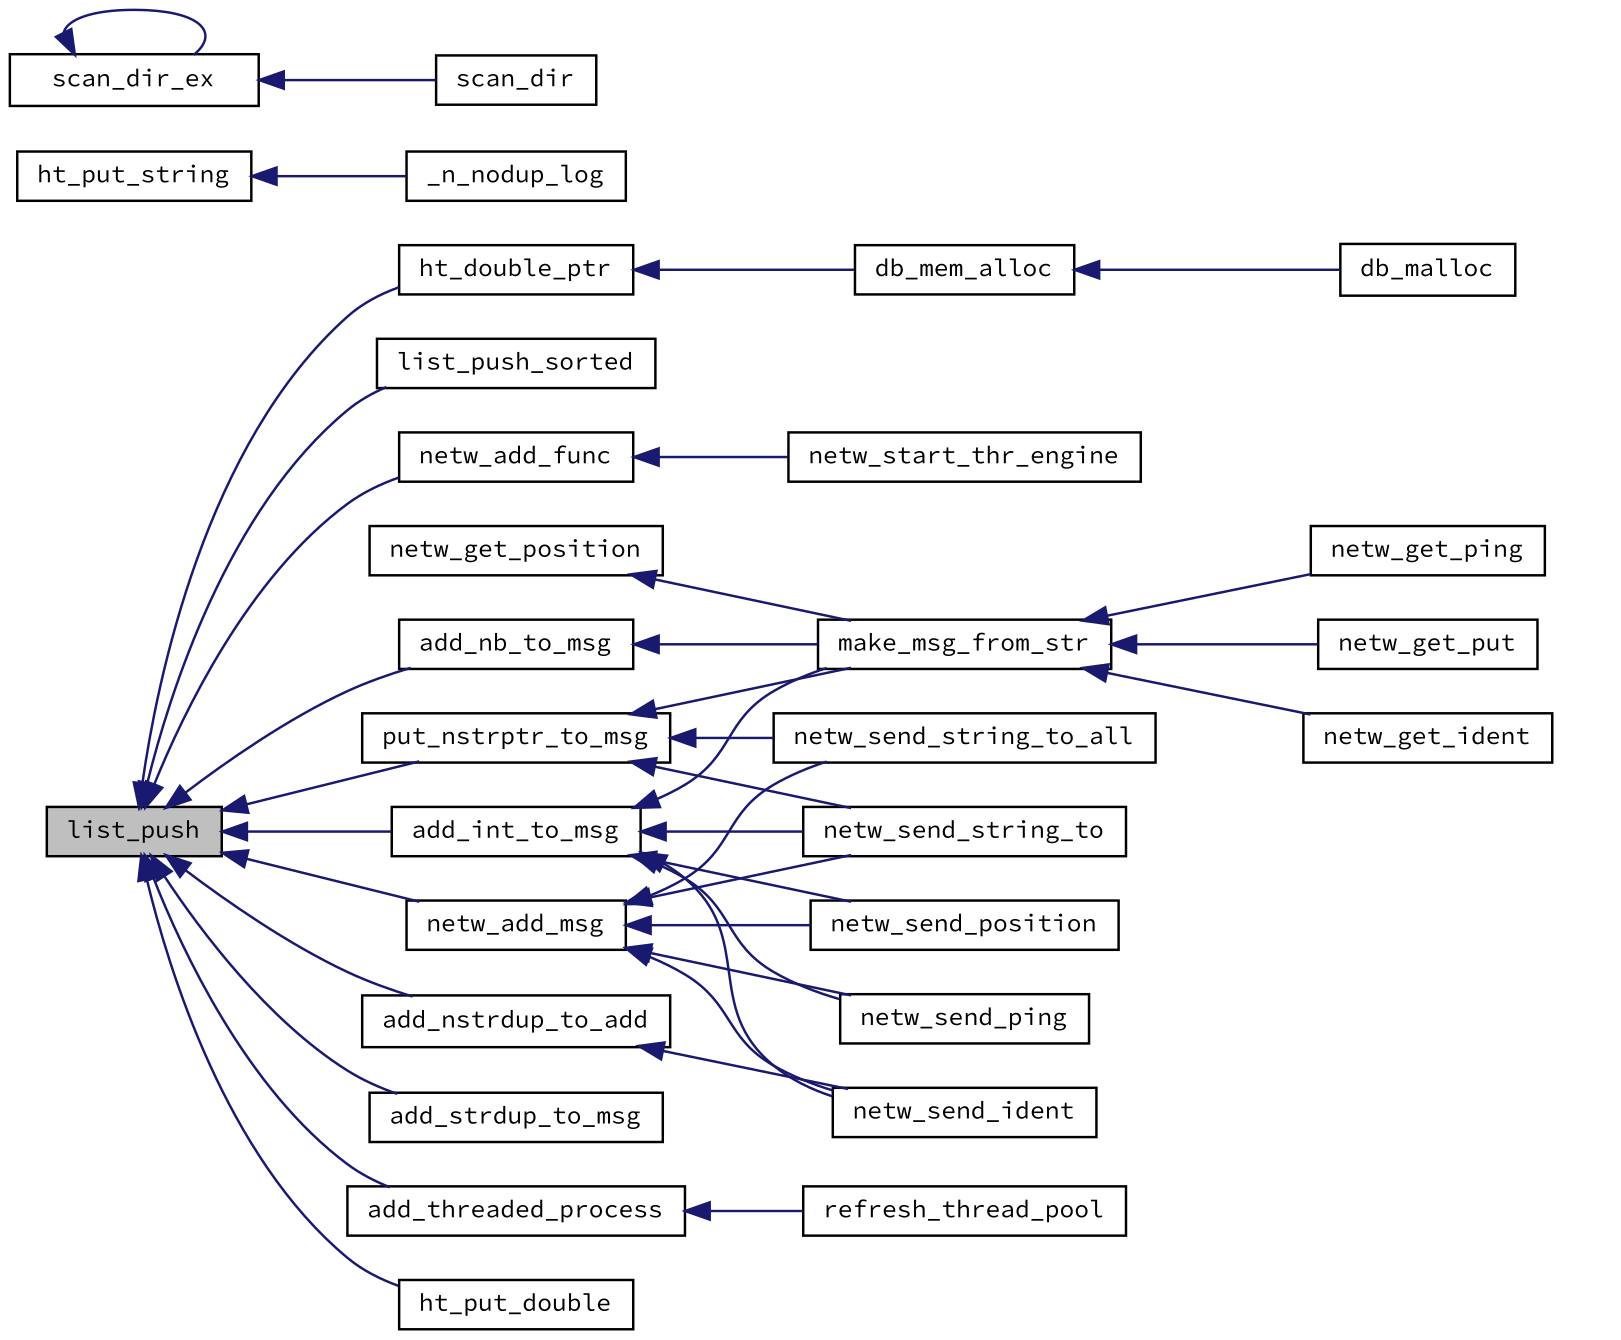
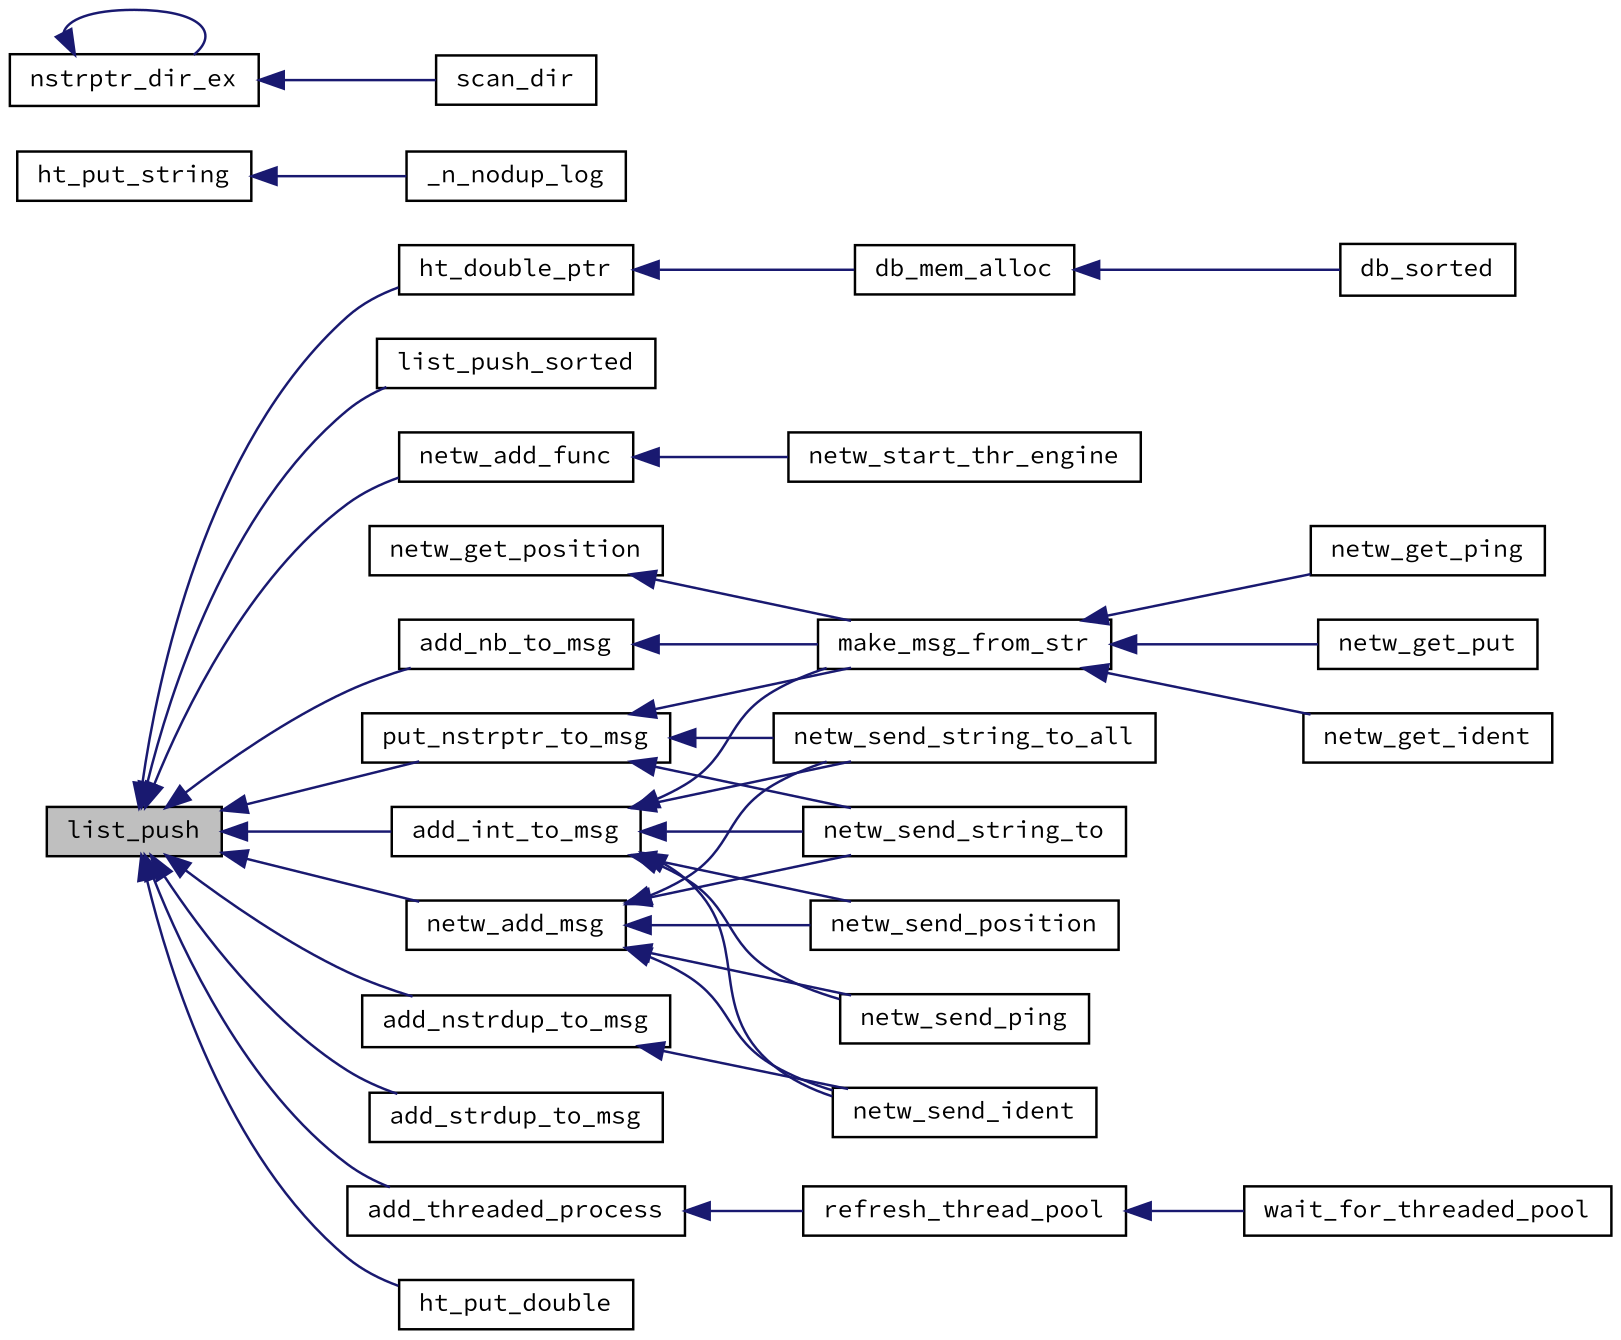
node "scan_dir_ex": label "scan_dir_ex" -> "nstrptr_dir_ex"
node "db_malloc": label "db_malloc" -> "db_sorted"
edge "netw_send_string_to_all" -> "add_int_to_msg": added
node "add_nstrdup_to_add": label "add_nstrdup_to_add" -> "add_nstrdup_to_msg"
node "wait_for_threaded_pool": added
